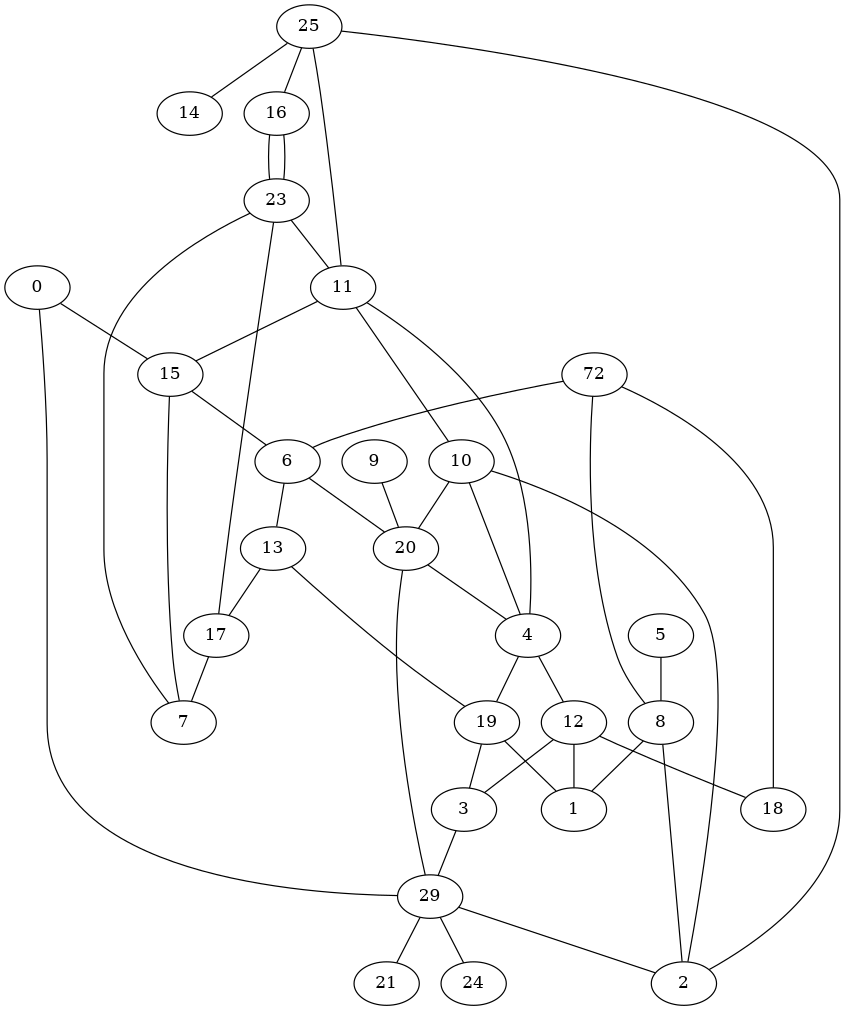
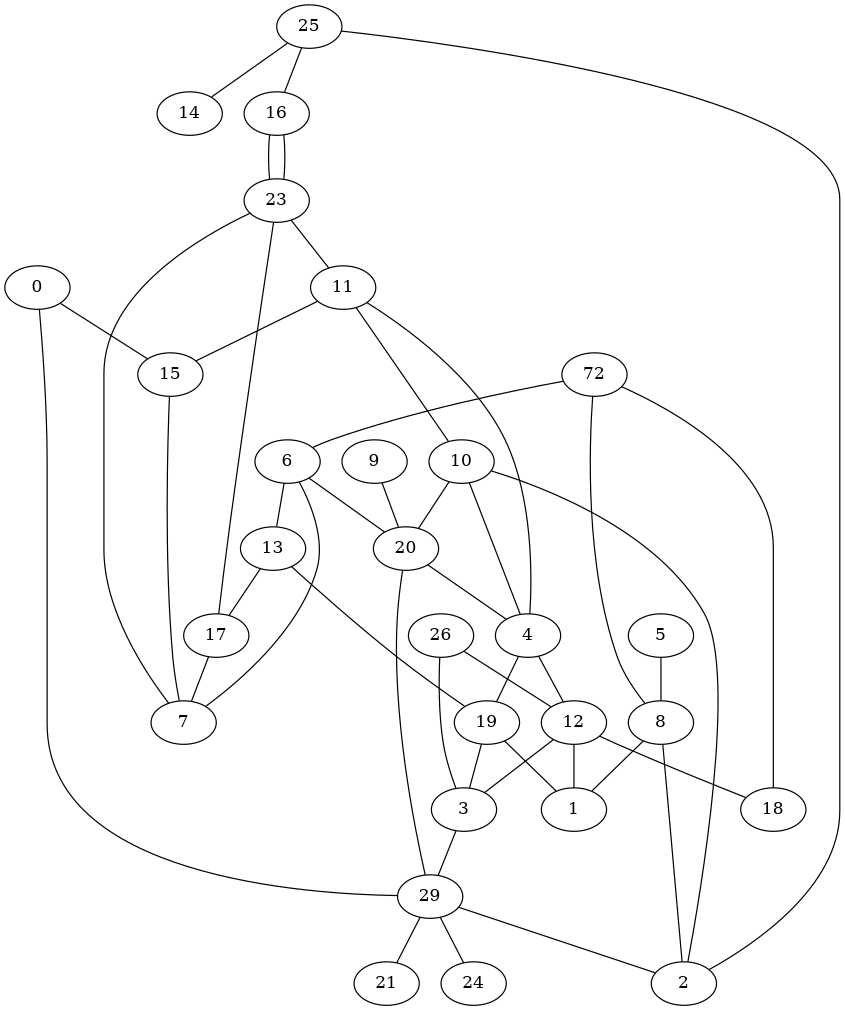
edge "25" -- "11": removed
edge "15" -- "6": now "7" -- "6"
node "26": added
